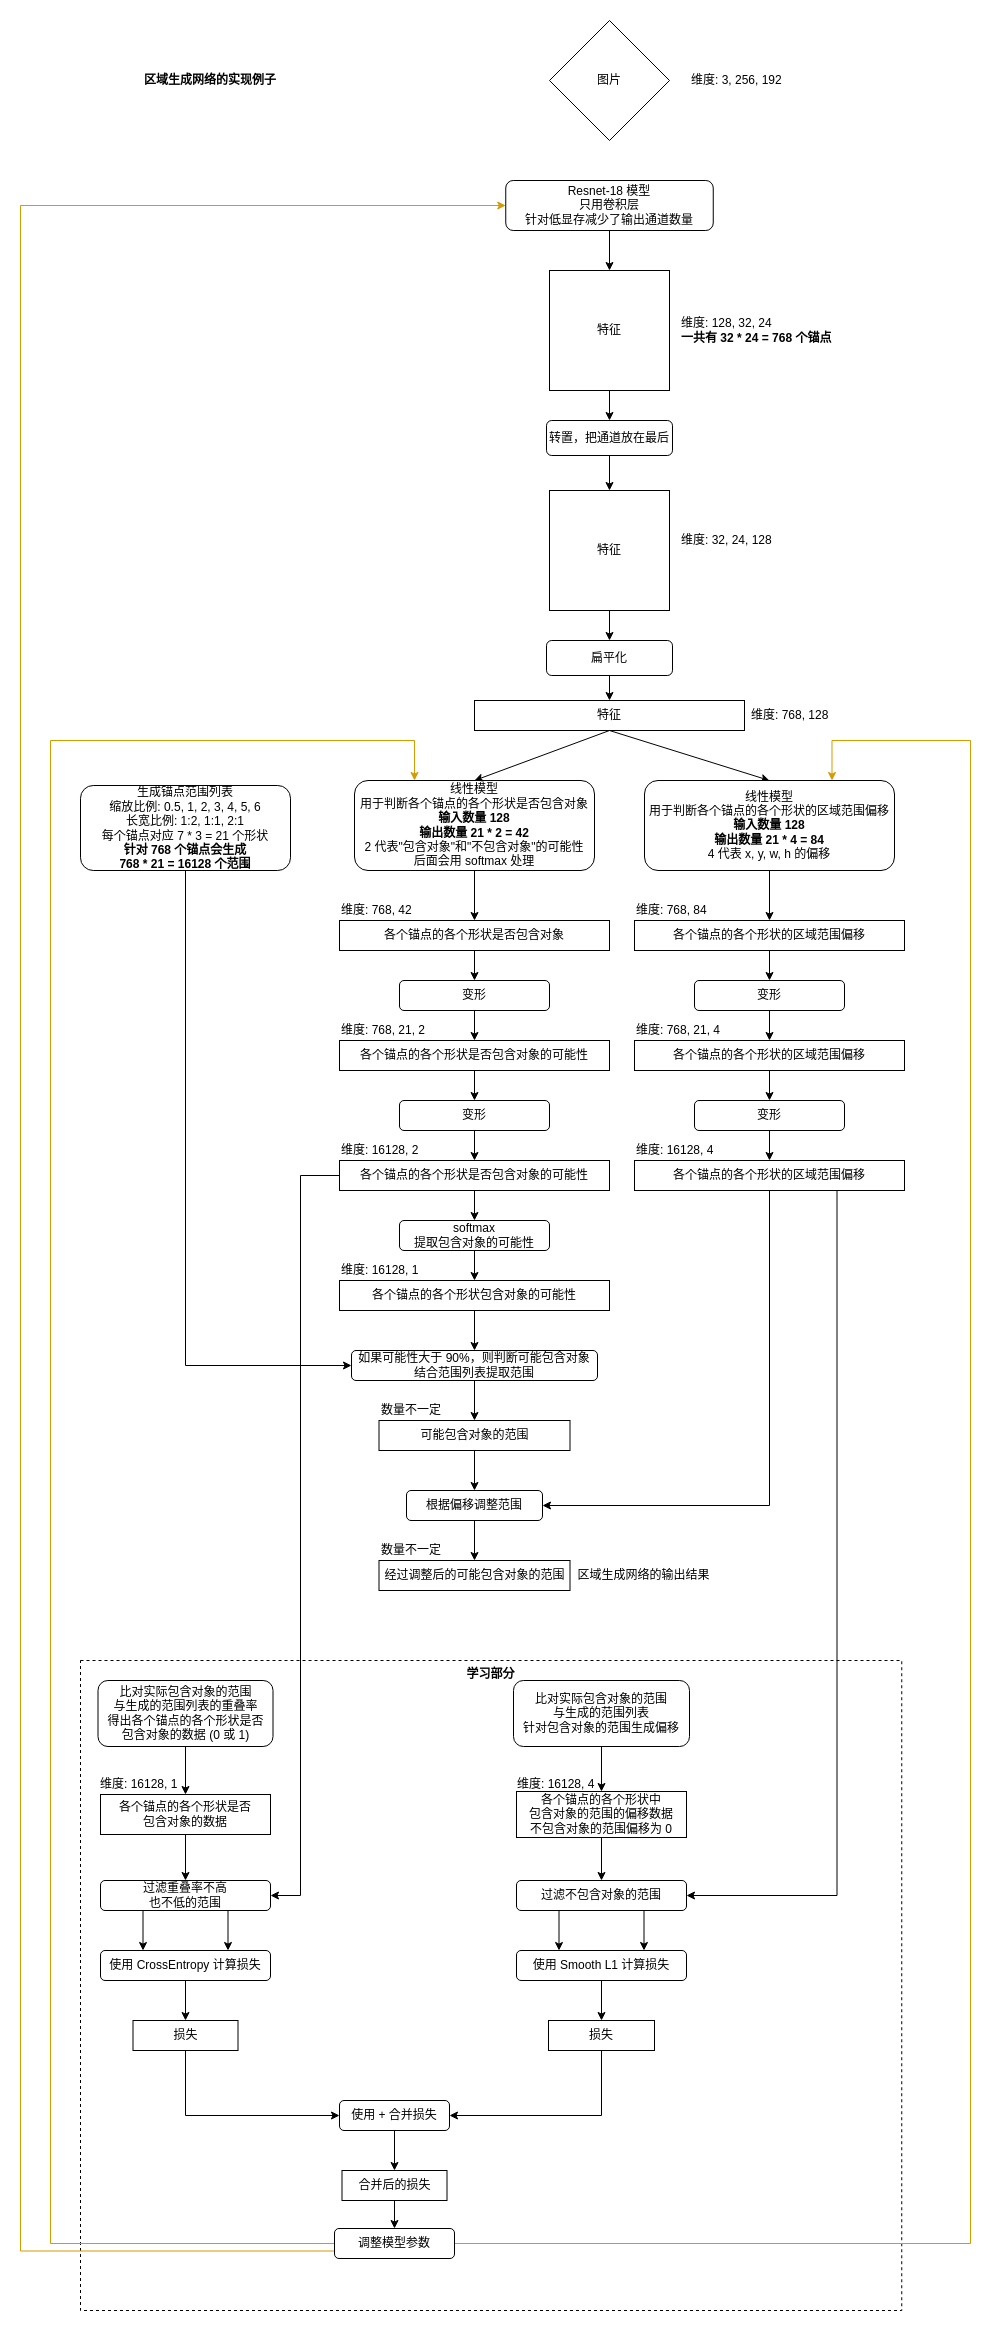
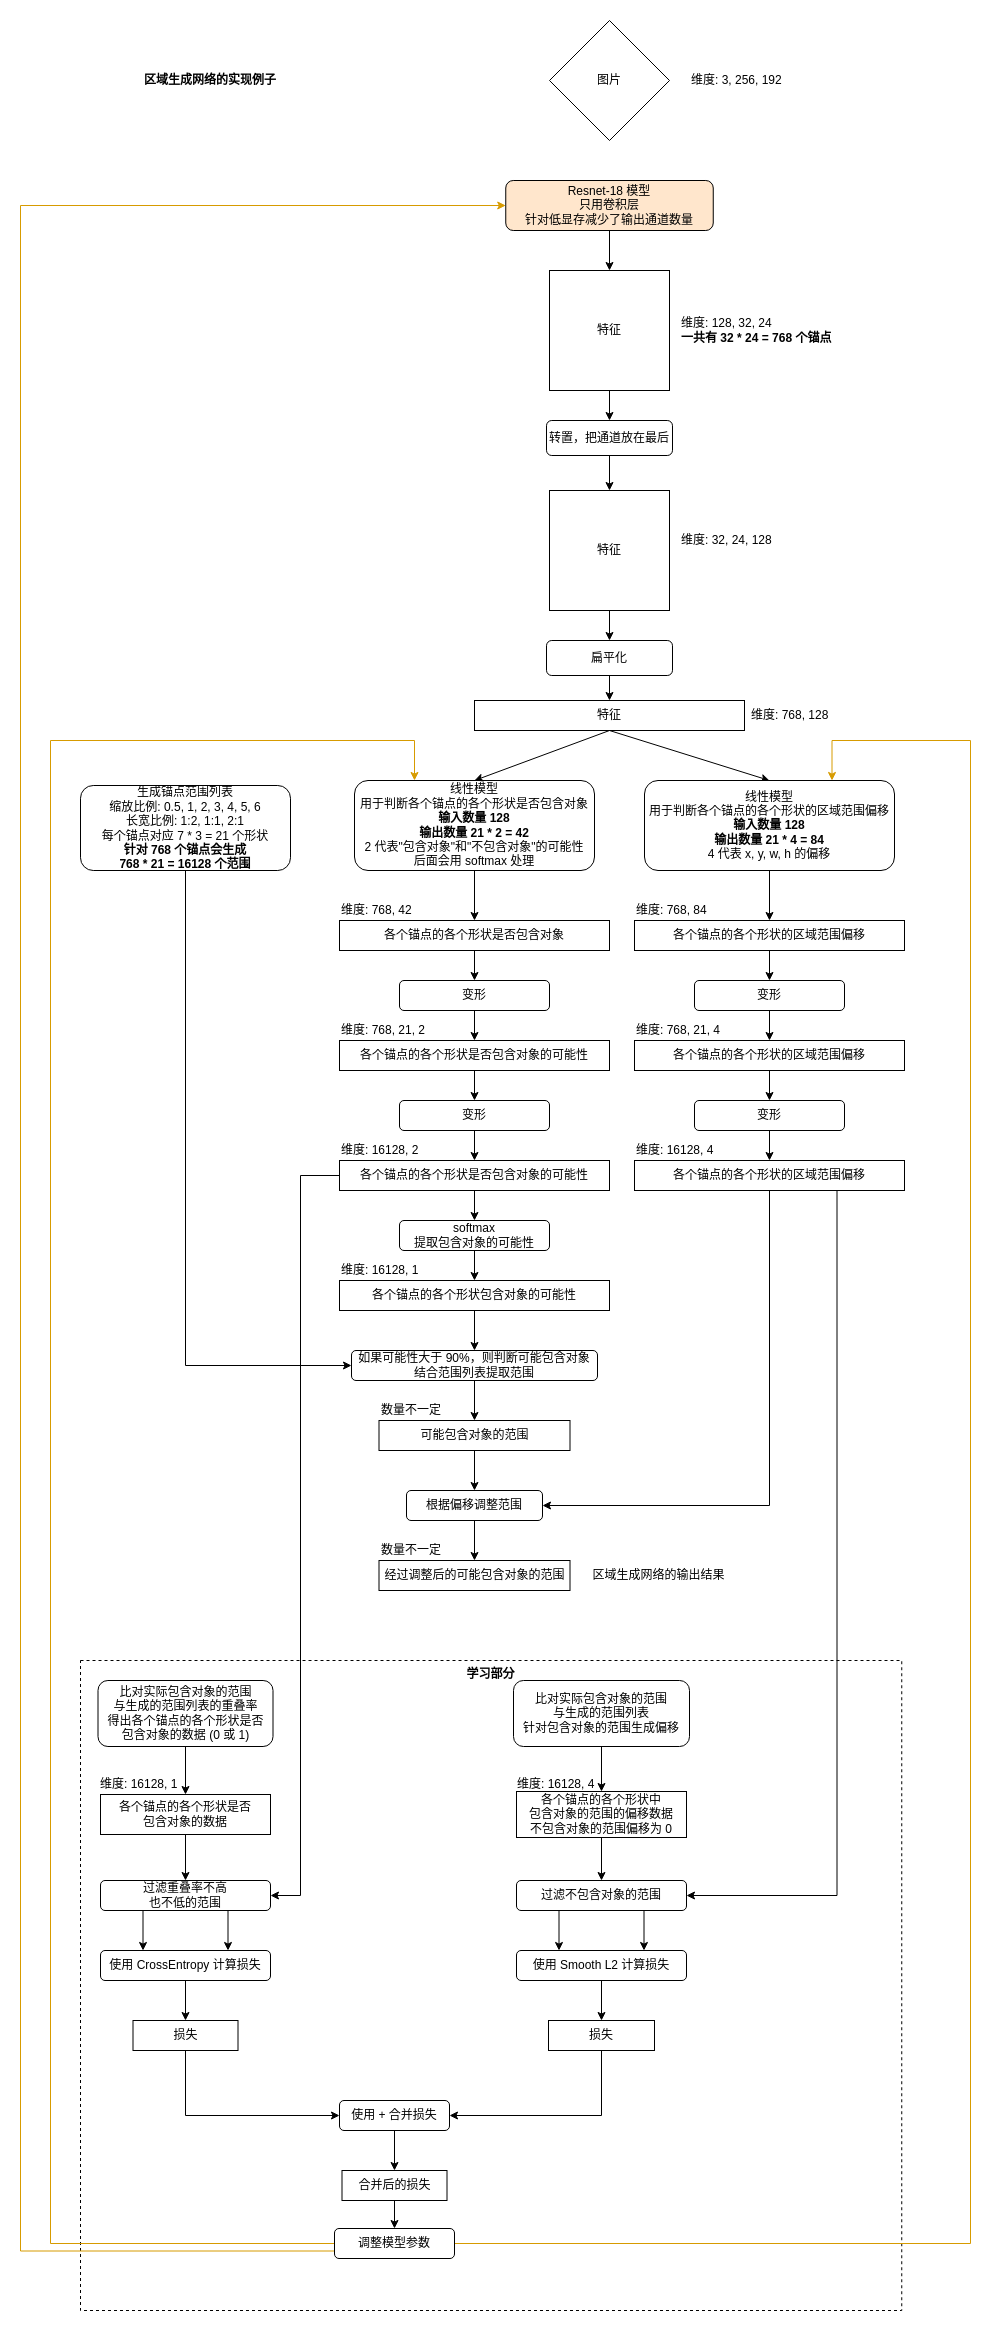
node "Resnet-18 模型 只用卷积层 针对低显存减少了输出通道数量": fillcolor #ffffff -> #ffe6cc
node "区域生成网络的输出结果": moved (644, 1576) -> (659, 1576)
node "使用 Smooth L1 计算损失": label "使用 Smooth L1 计算损失" -> "使用 Smooth L2 计算损失"
